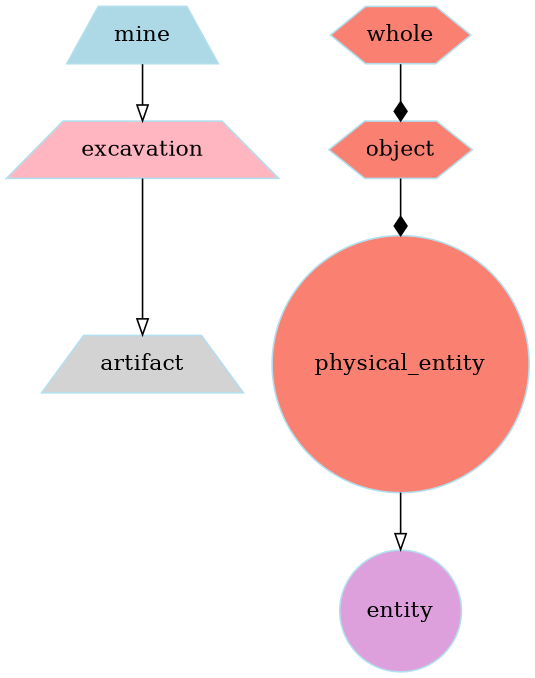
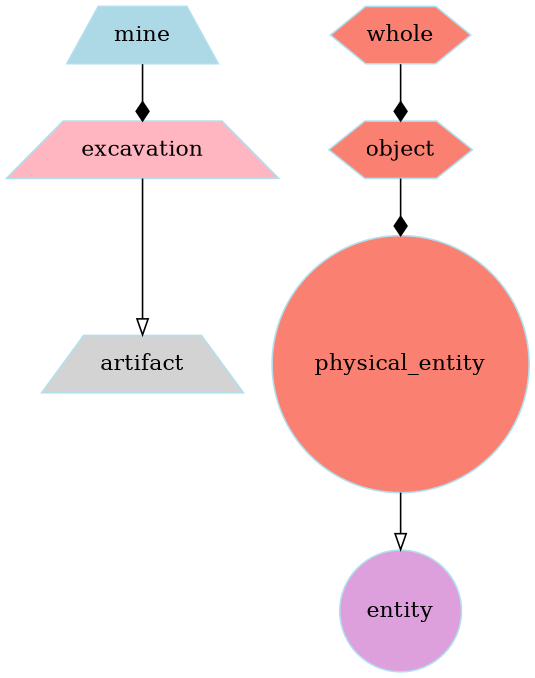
edge "mine" -> "excavation": arrowhead onormal -> diamond
